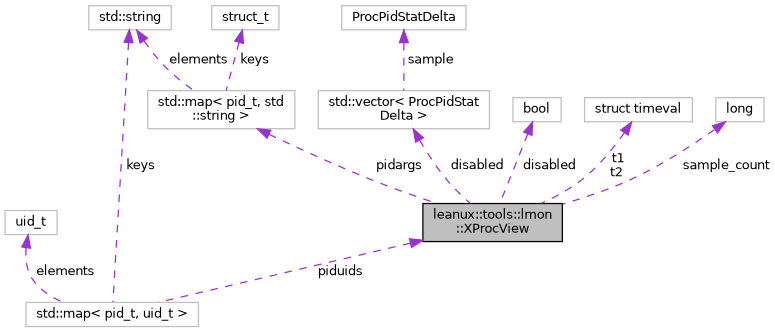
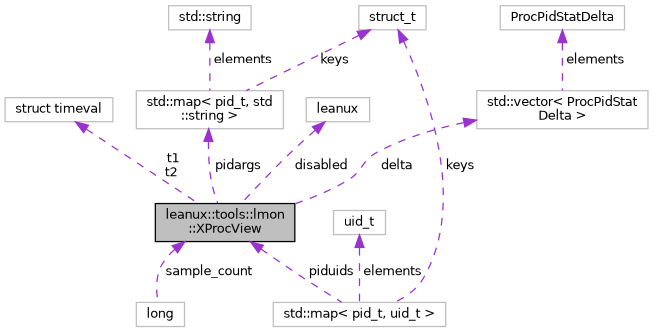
edge "std::vector< ProcPidStat Delta >" -> "ProcPidStatDelta": label " sample" -> " elements"
node "bool": label "bool" -> "leanux"
edge "leanux::tools::lmon ::XProcView" -> "std::vector< ProcPidStat Delta >": label " disabled" -> " delta"
edge "std::map< pid_t, uid_t >" -> "std::string": now "std::map< pid_t, uid_t >" -> "struct_t"
edge "leanux::tools::lmon ::XProcView" -> "long": reversed
